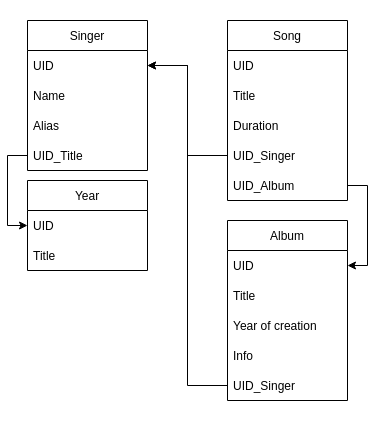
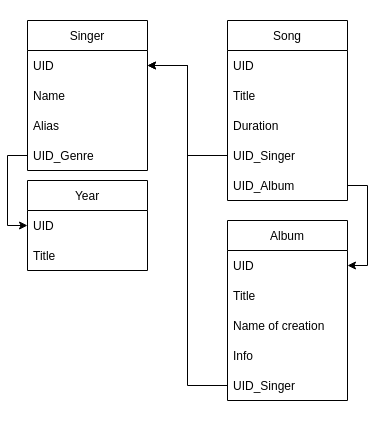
node "UID_Title": label "UID_Title" -> "UID_Genre"
node "Year of creation": label "Year of creation" -> "Name of creation"
